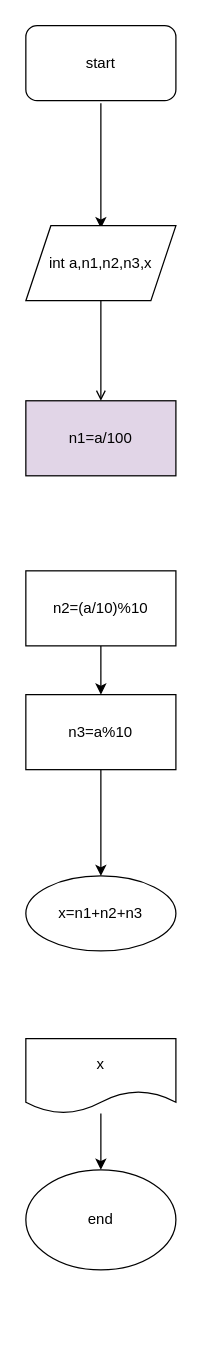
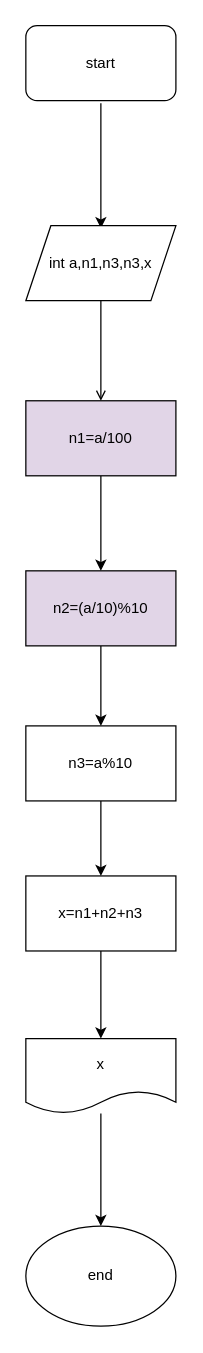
node "int a,n1,n2,n3,x": label "int a,n1,n2,n3,x" -> "int a,n1,n3,n3,x"
edge "n1=a/100" -> "n2=(a/10)%10": added
node "n2=(a/10)%10": fillcolor #ffffff -> #e1d5e7
node "n3=a%10": moved (101, 732) -> (101, 763)
node "x=n1+n2+n3": shape ellipse -> rectangle
edge "x=n1+n2+n3" -> "x": added
node "end": moved (101, 1219) -> (101, 1276)
